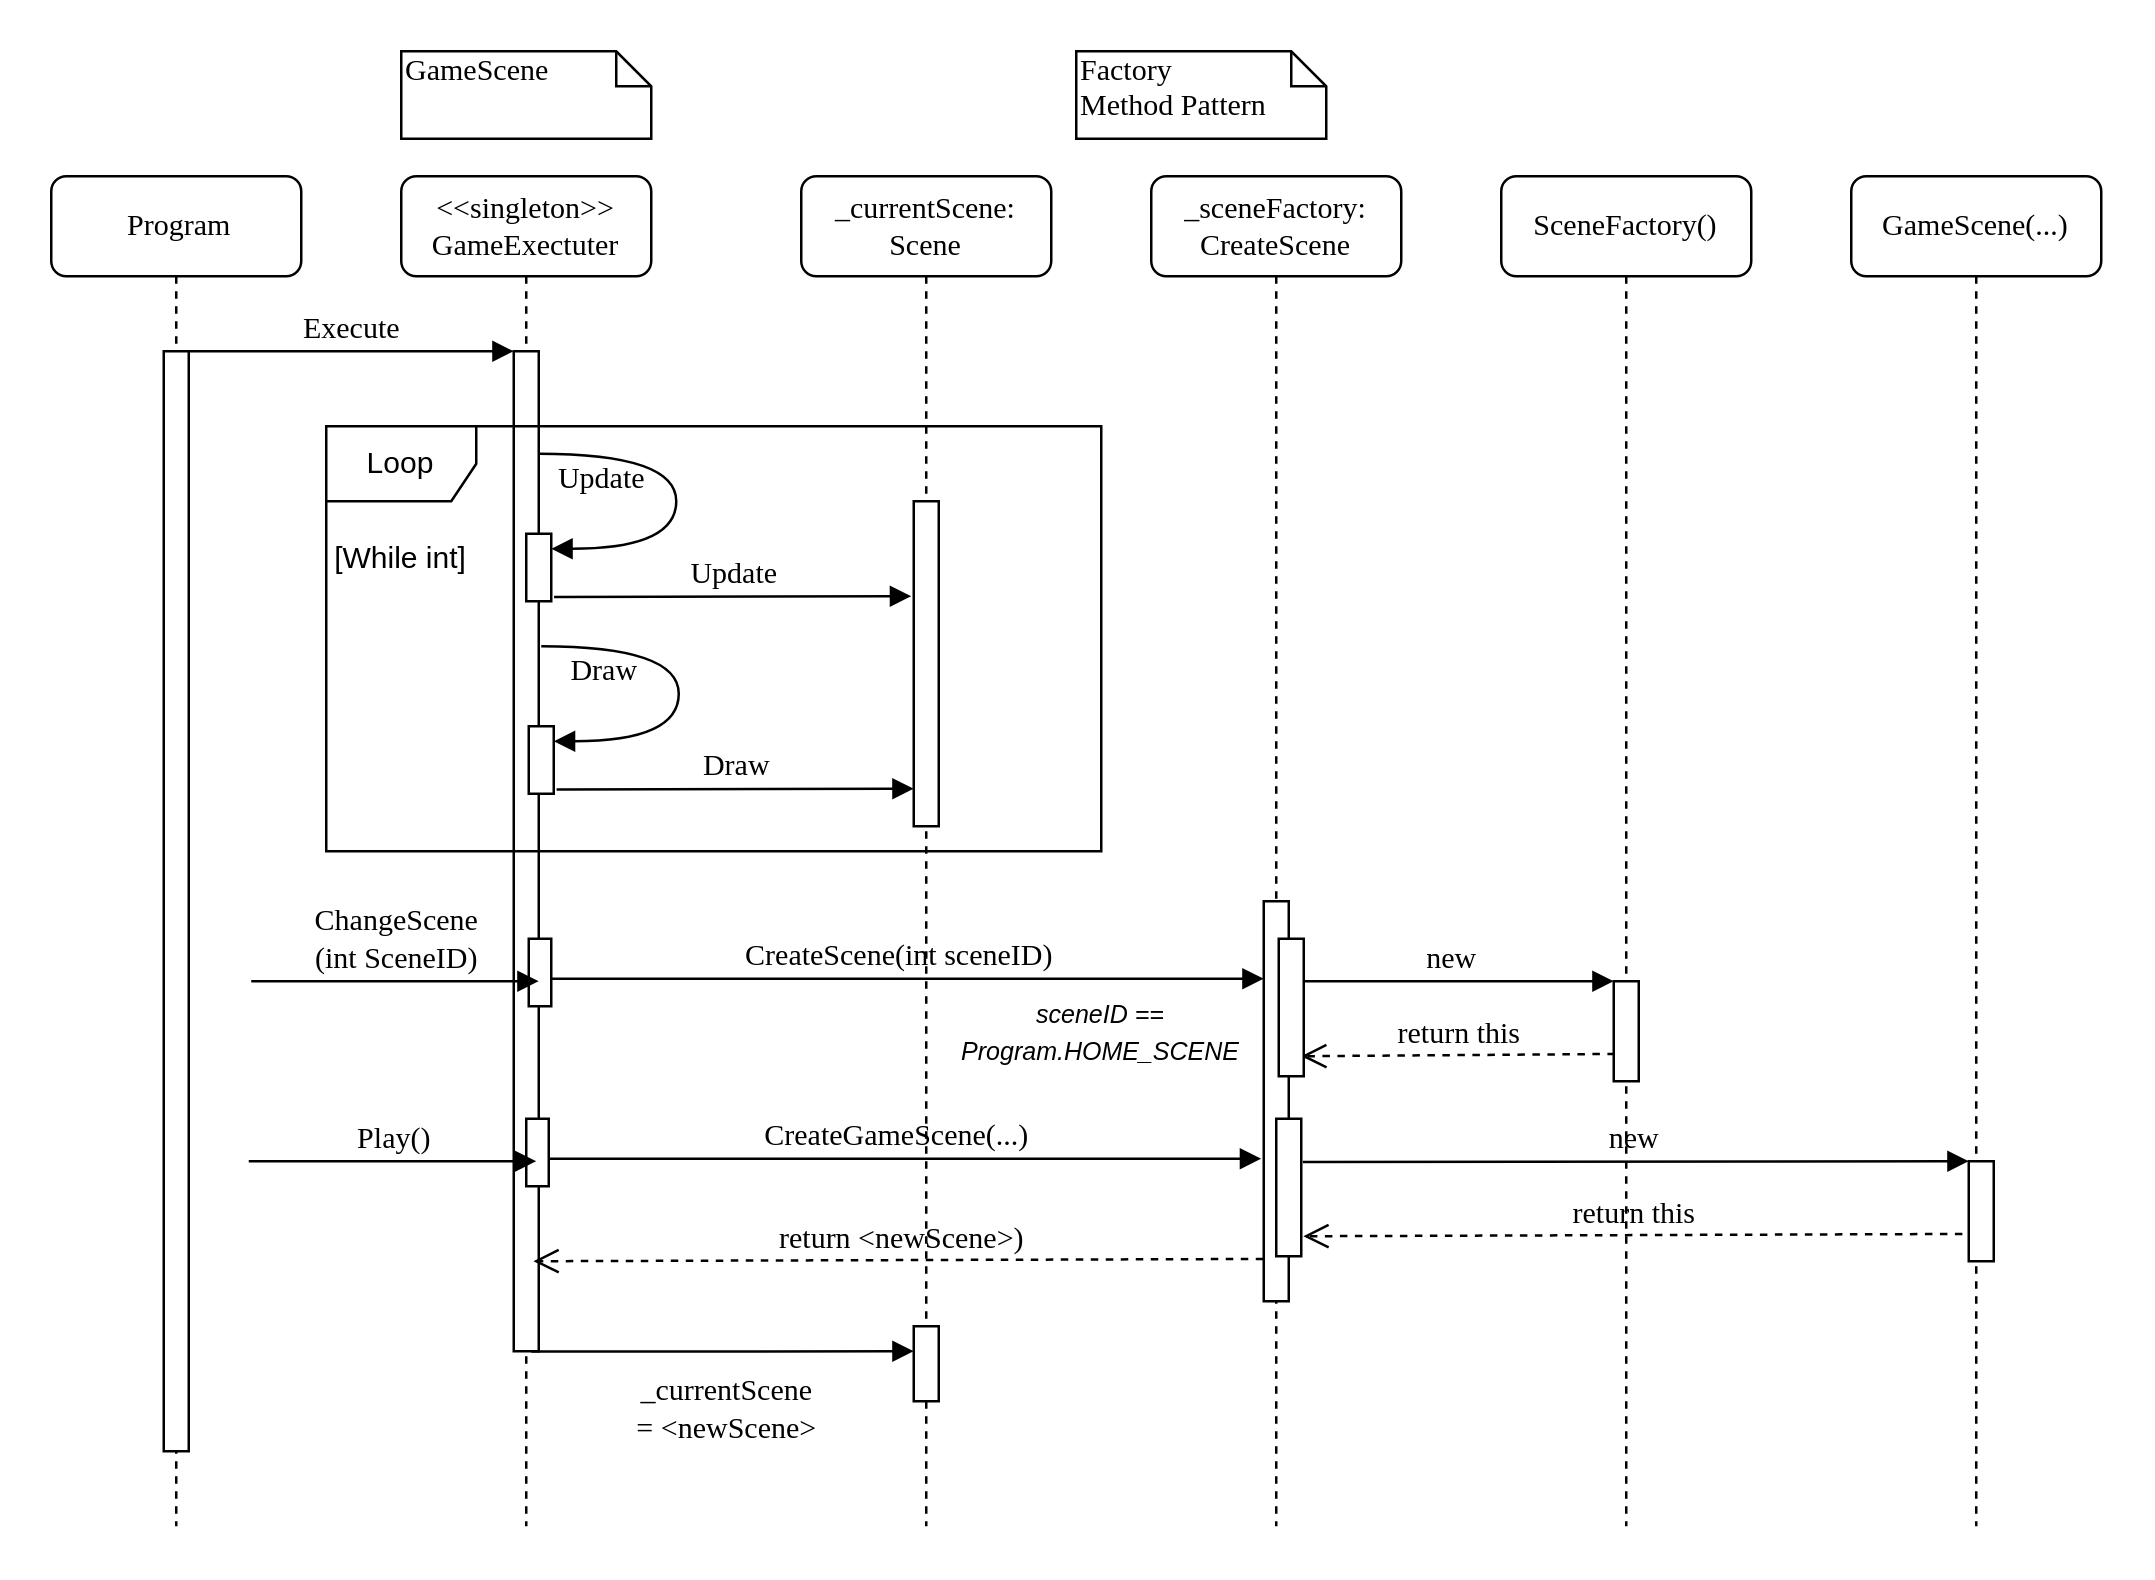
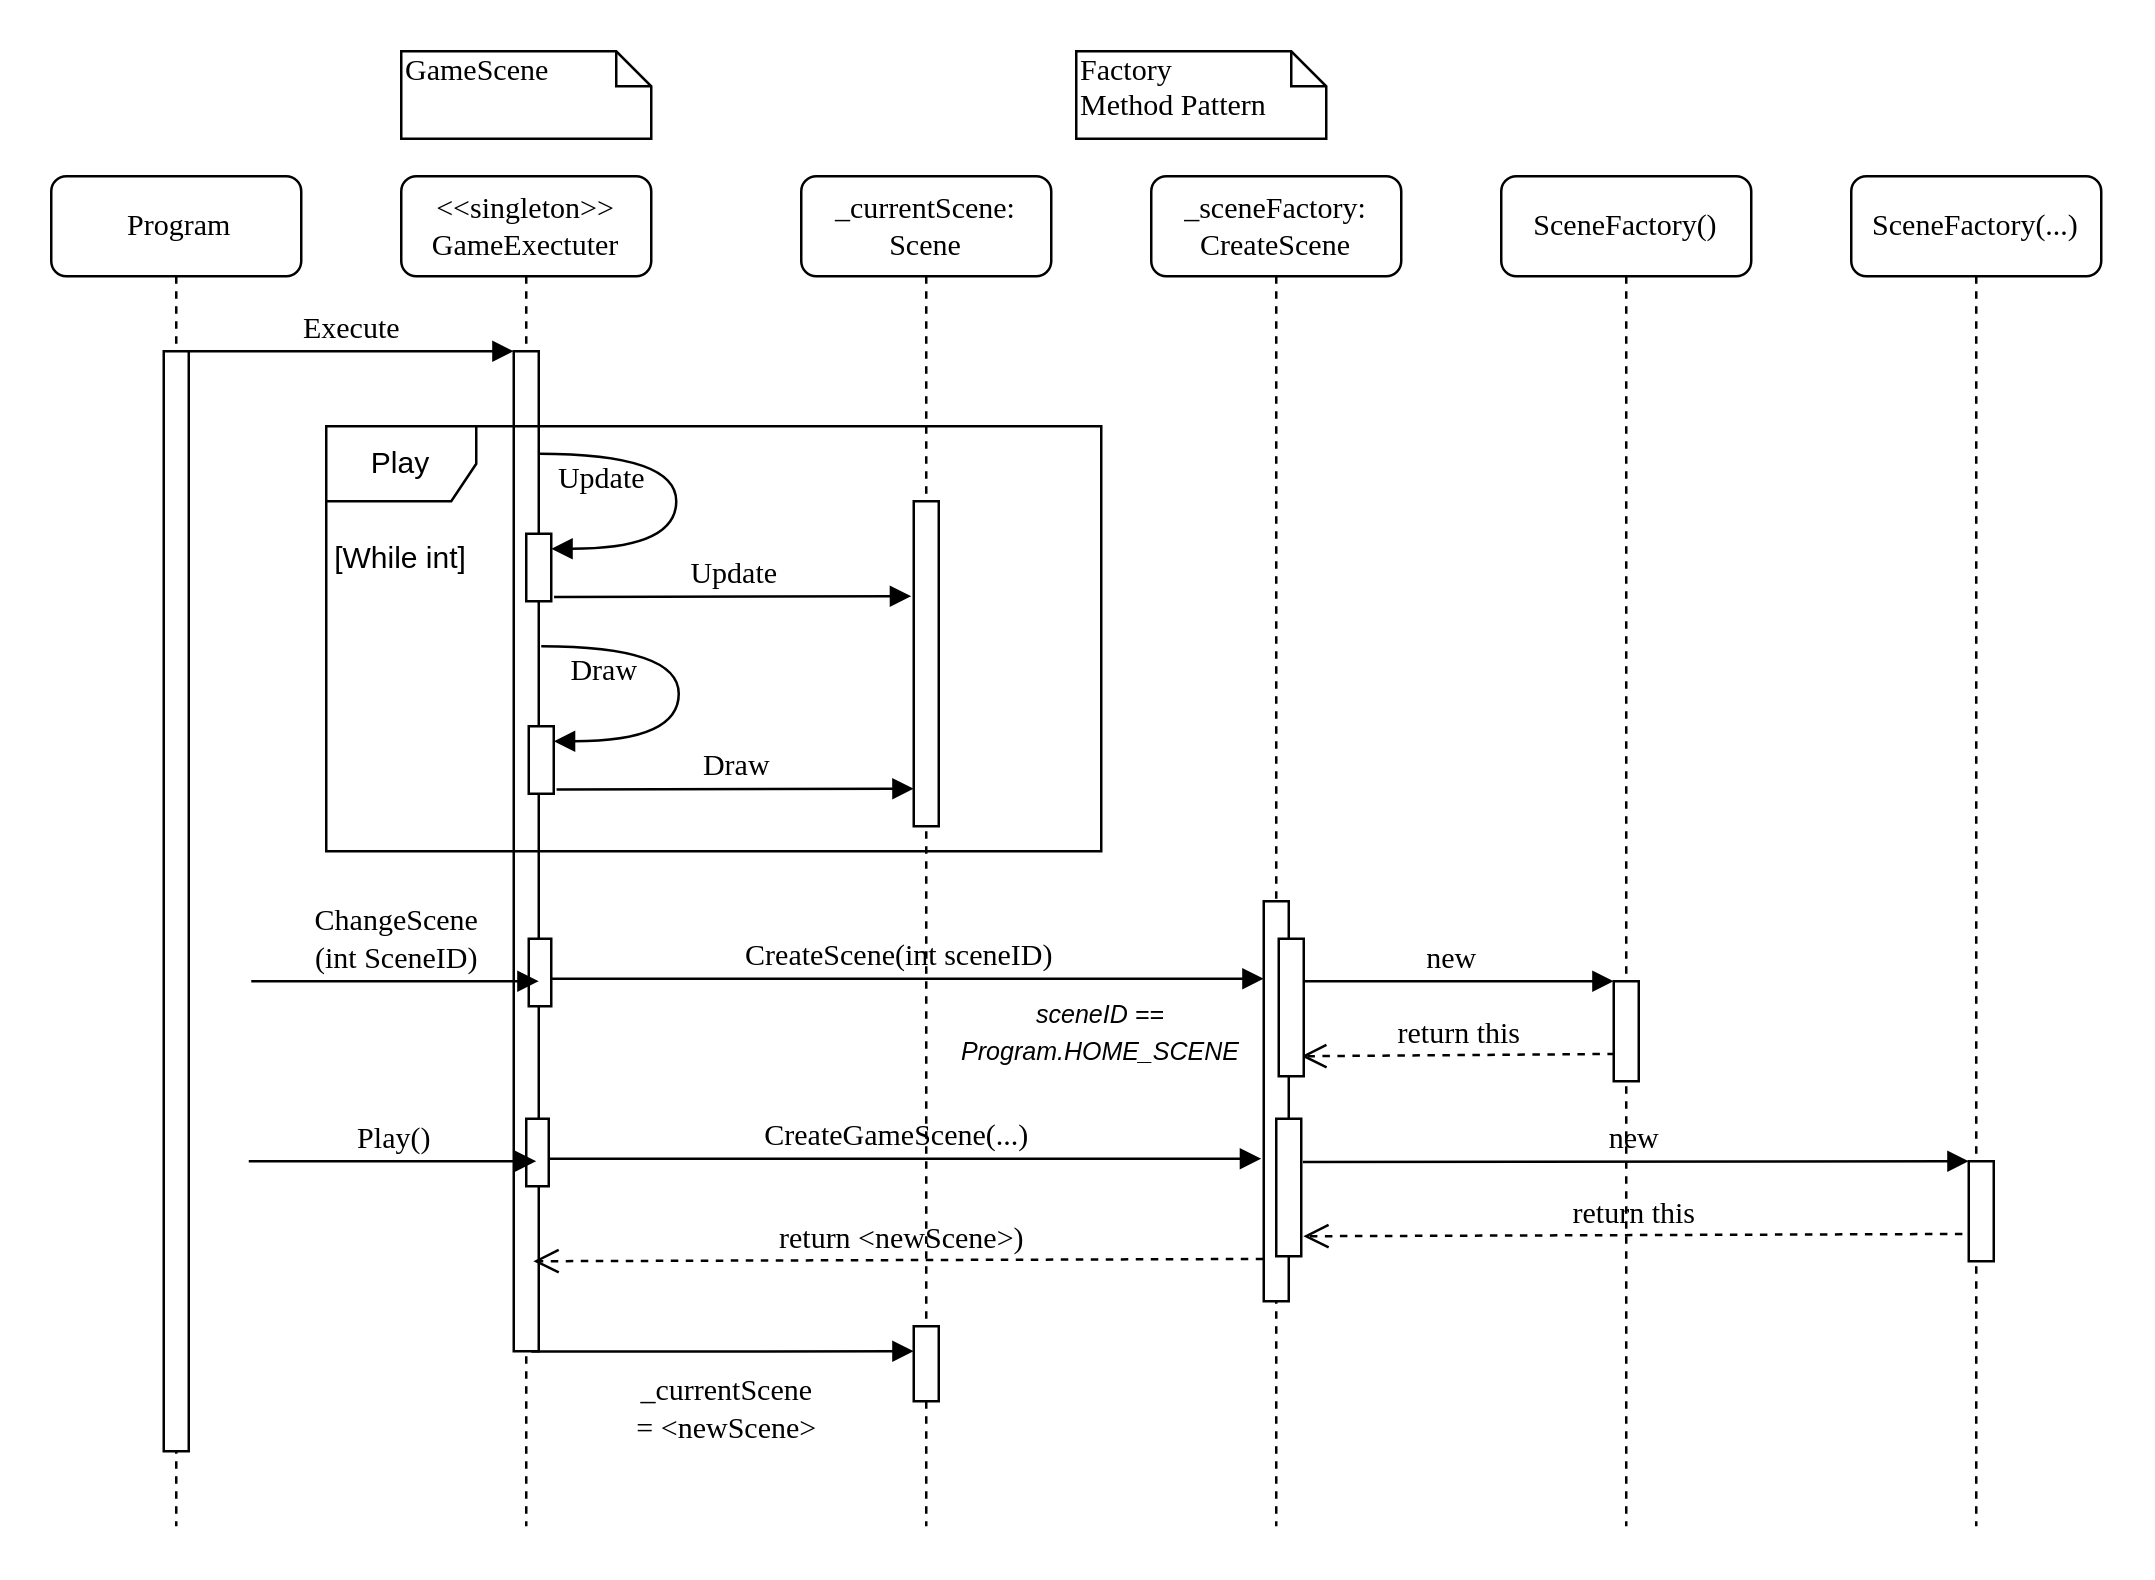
node "GameScene(...)": label "GameScene(...)" -> "SceneFactory(...)"
node "Loop": label "Loop" -> "Play"
